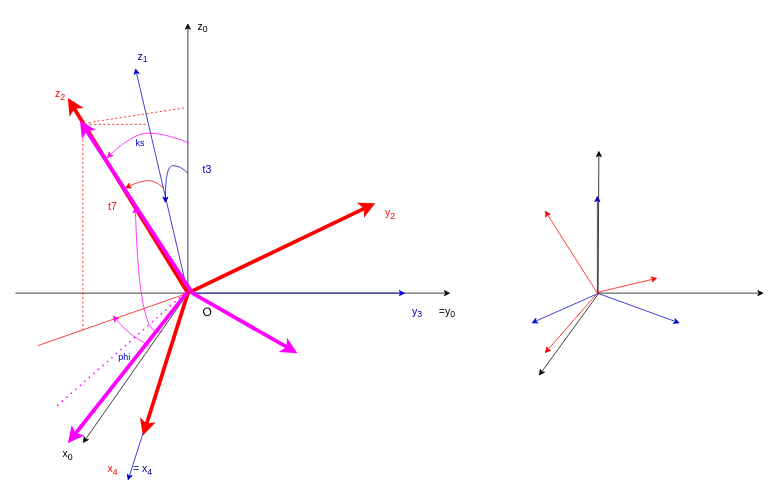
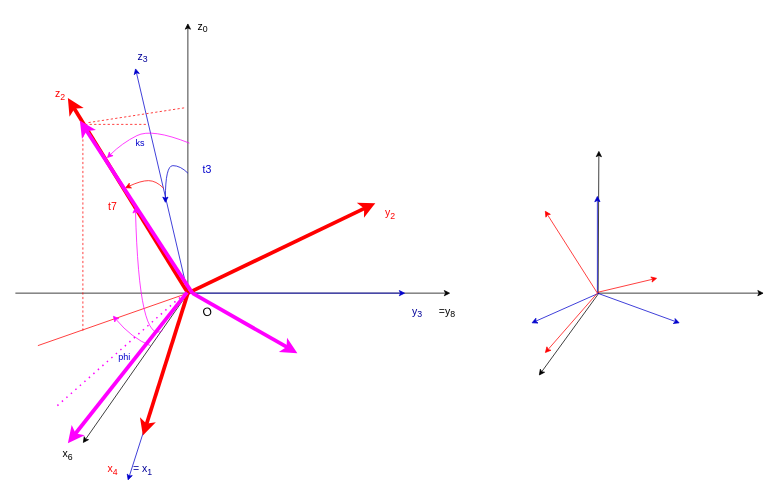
node "z1": label "z1" -> "z3"
node "=y0": label "=y0" -> "=y8"
node "x0": label "x0" -> "x6"
node "= x4": label "= x4" -> "= x1"
